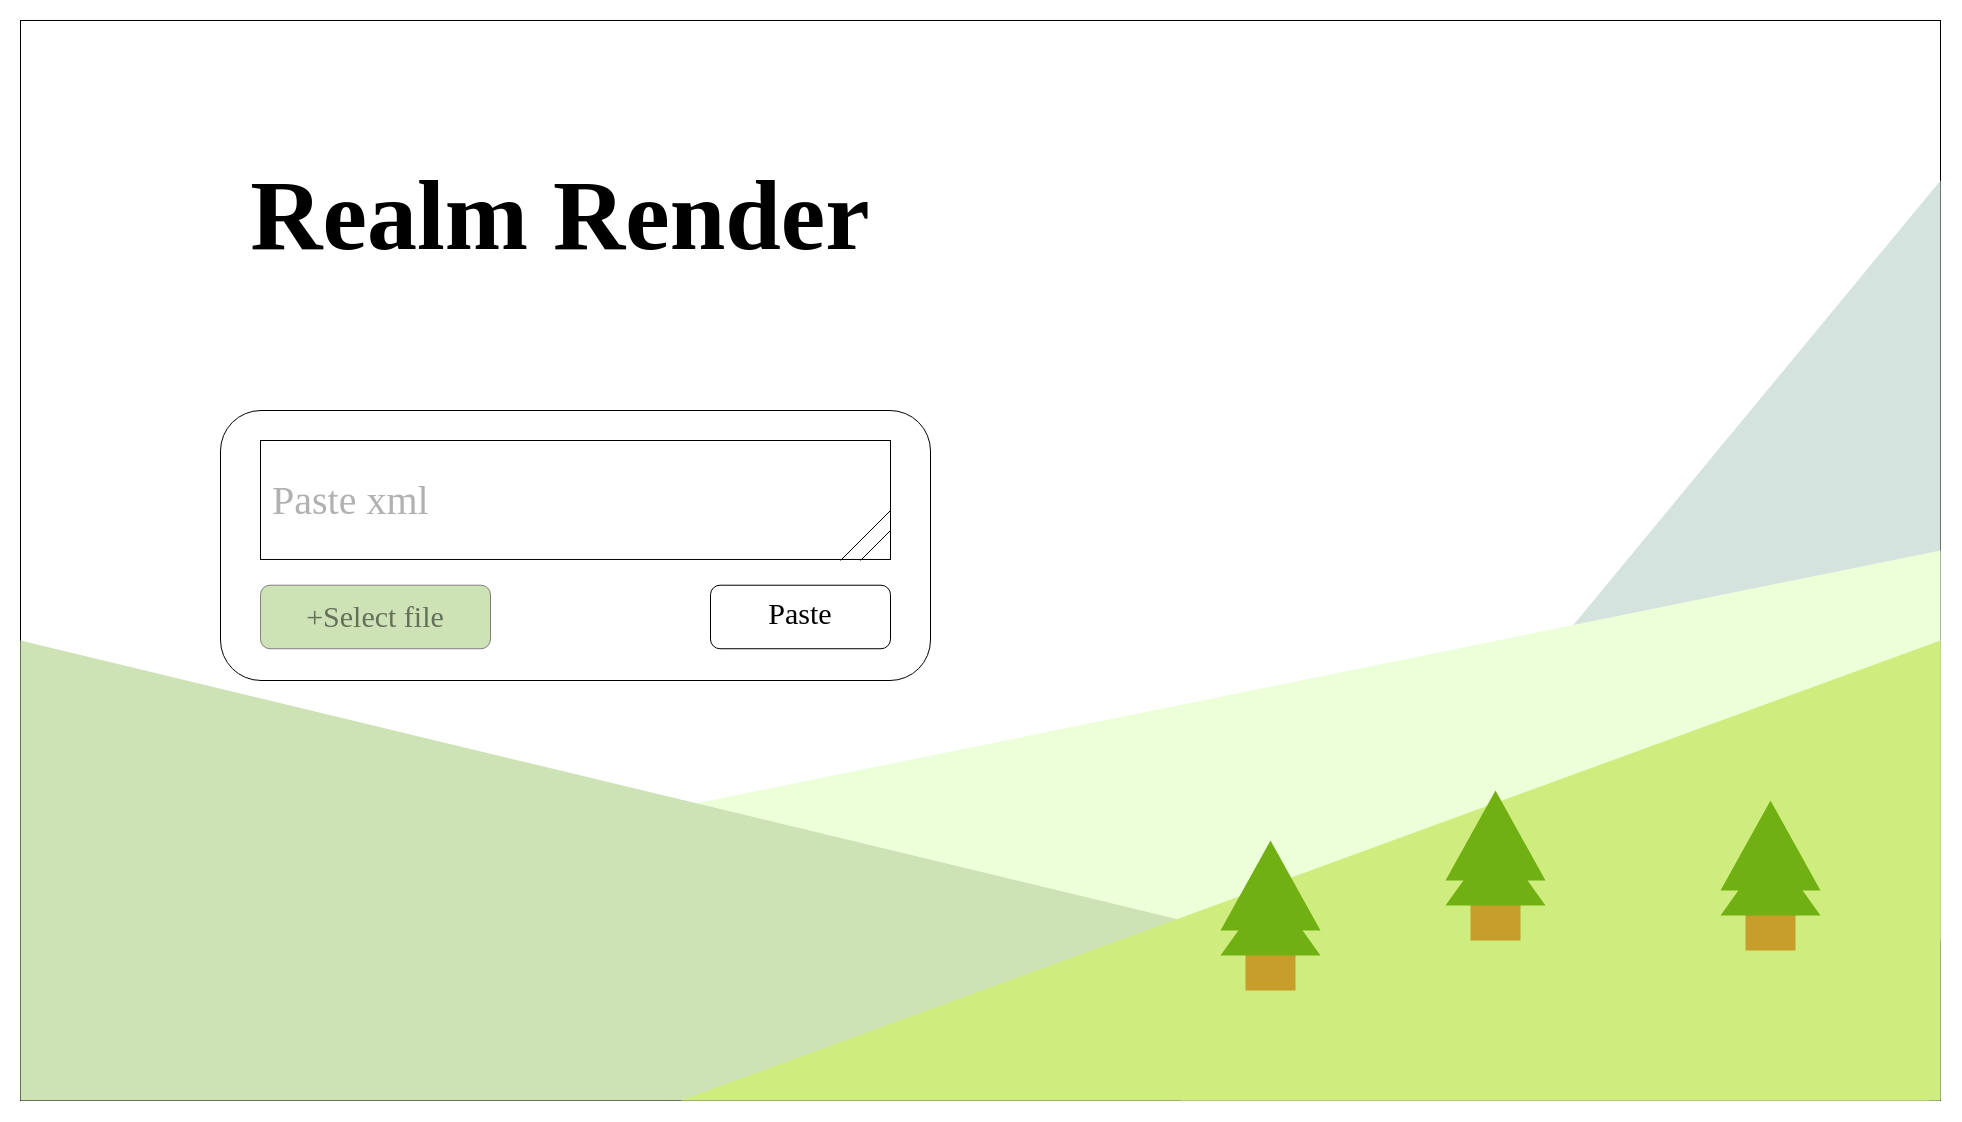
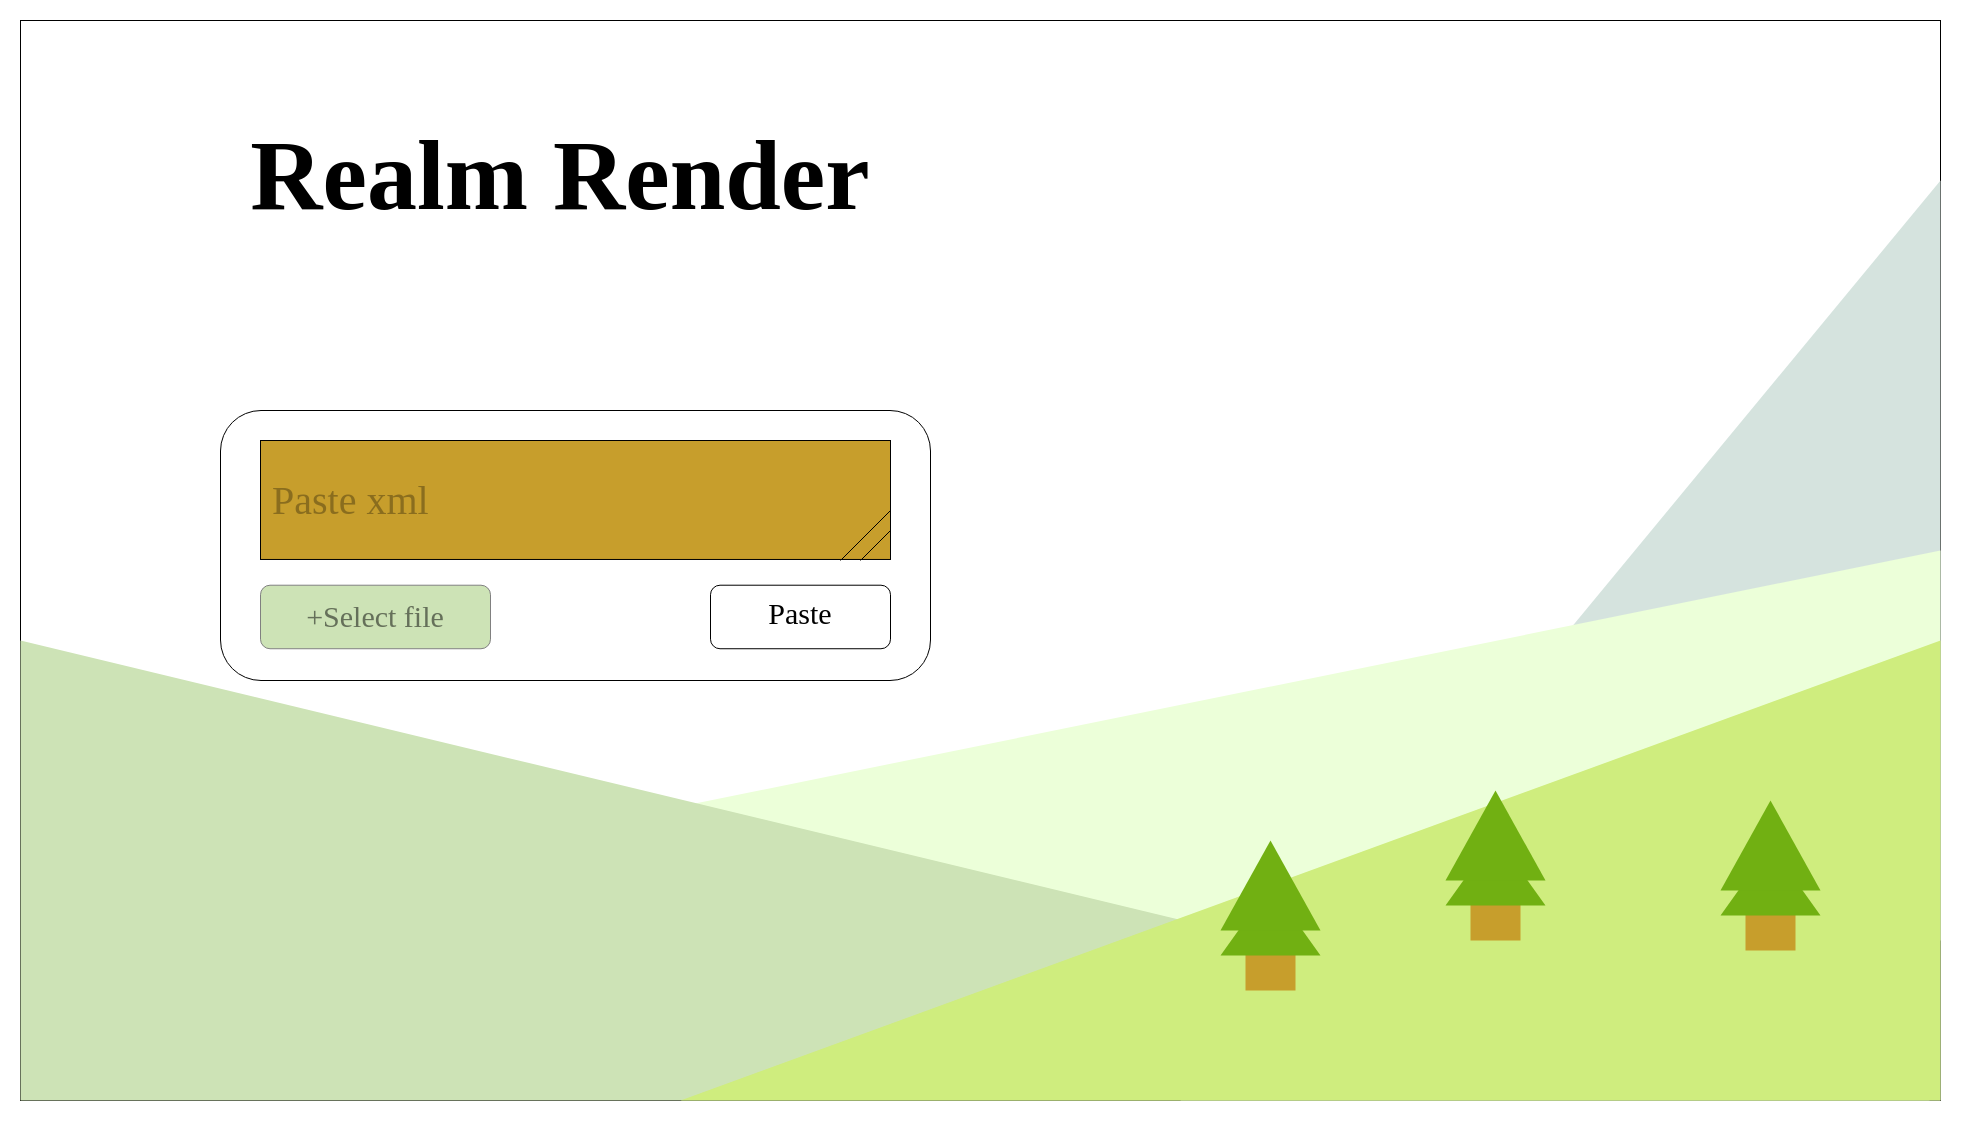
node "Realm Render": moved (561, 216) -> (561, 176)
node "Paste xml": fillcolor #ffffff -> #c79e2c
